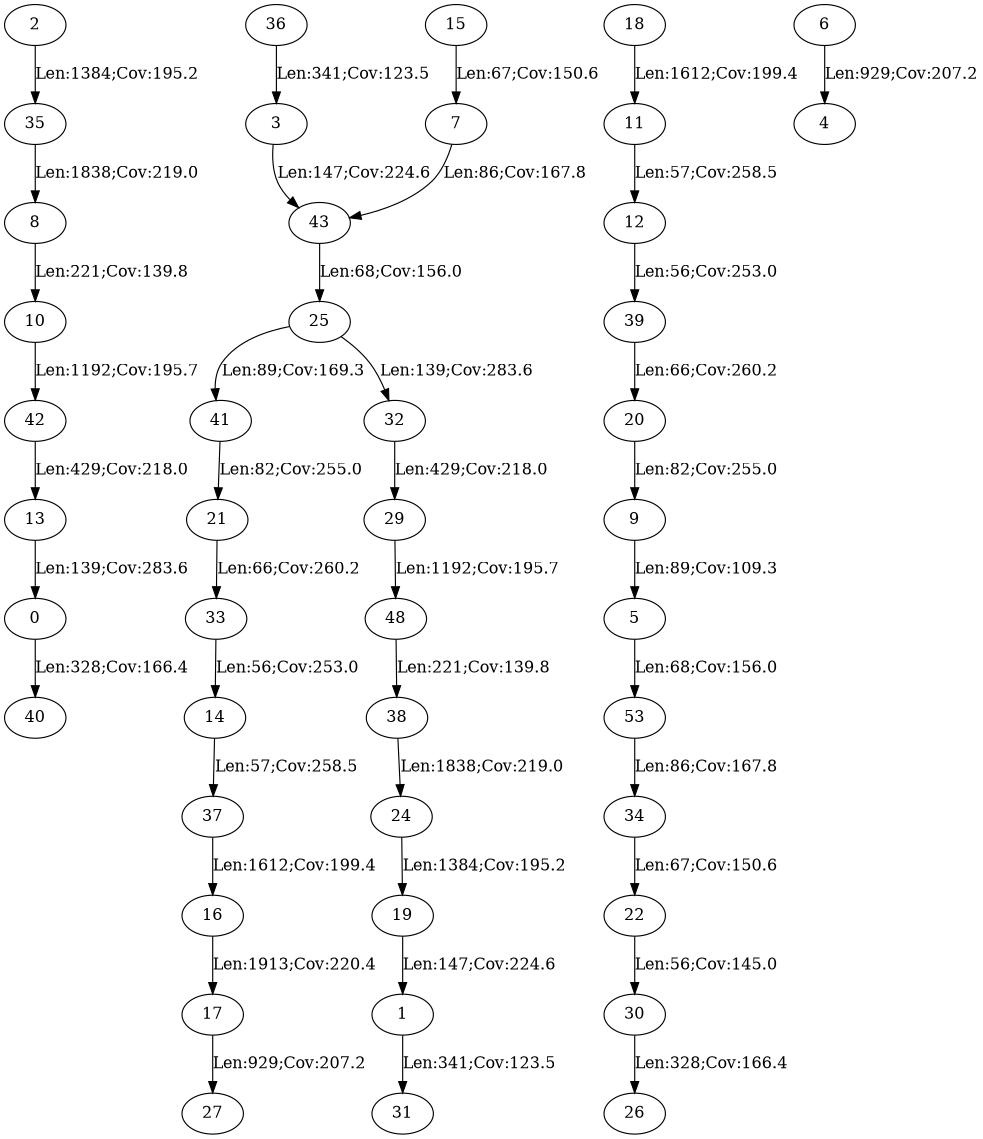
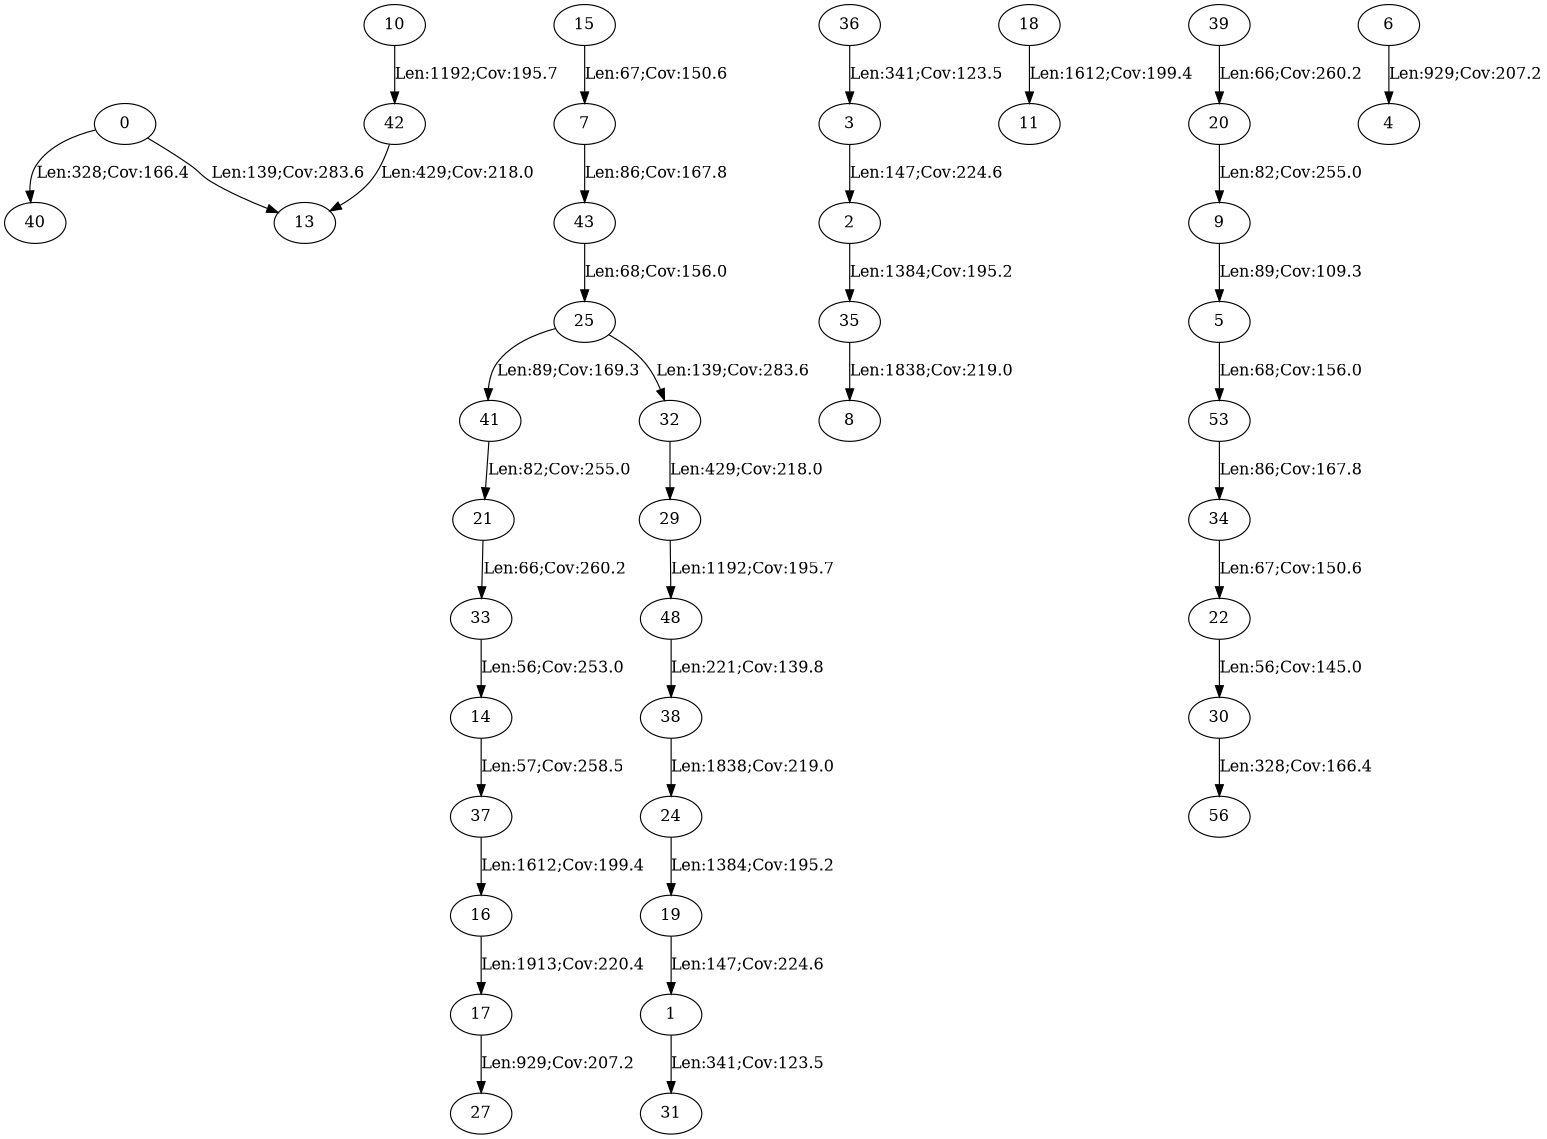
edge "3" -> "43": now "3" -> "2"
node "12": removed
edge "8" -> "10": removed, label "Len:221;Cov:139.8"
edge "13" -> "0": reversed
node "26": label "26" -> "56"
